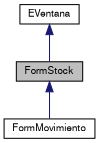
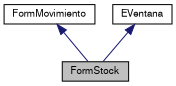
edge "FormMovimiento" -> "FormStock": reversed
